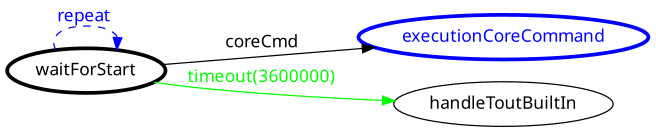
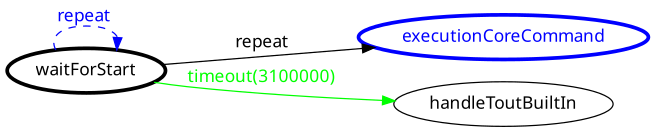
edge "waitForStart" -> "executionCoreCommand": label "coreCmd" -> "repeat"
edge "waitForStart" -> "handleToutBuiltIn": label "timeout(3600000)" -> "timeout(3100000)"
